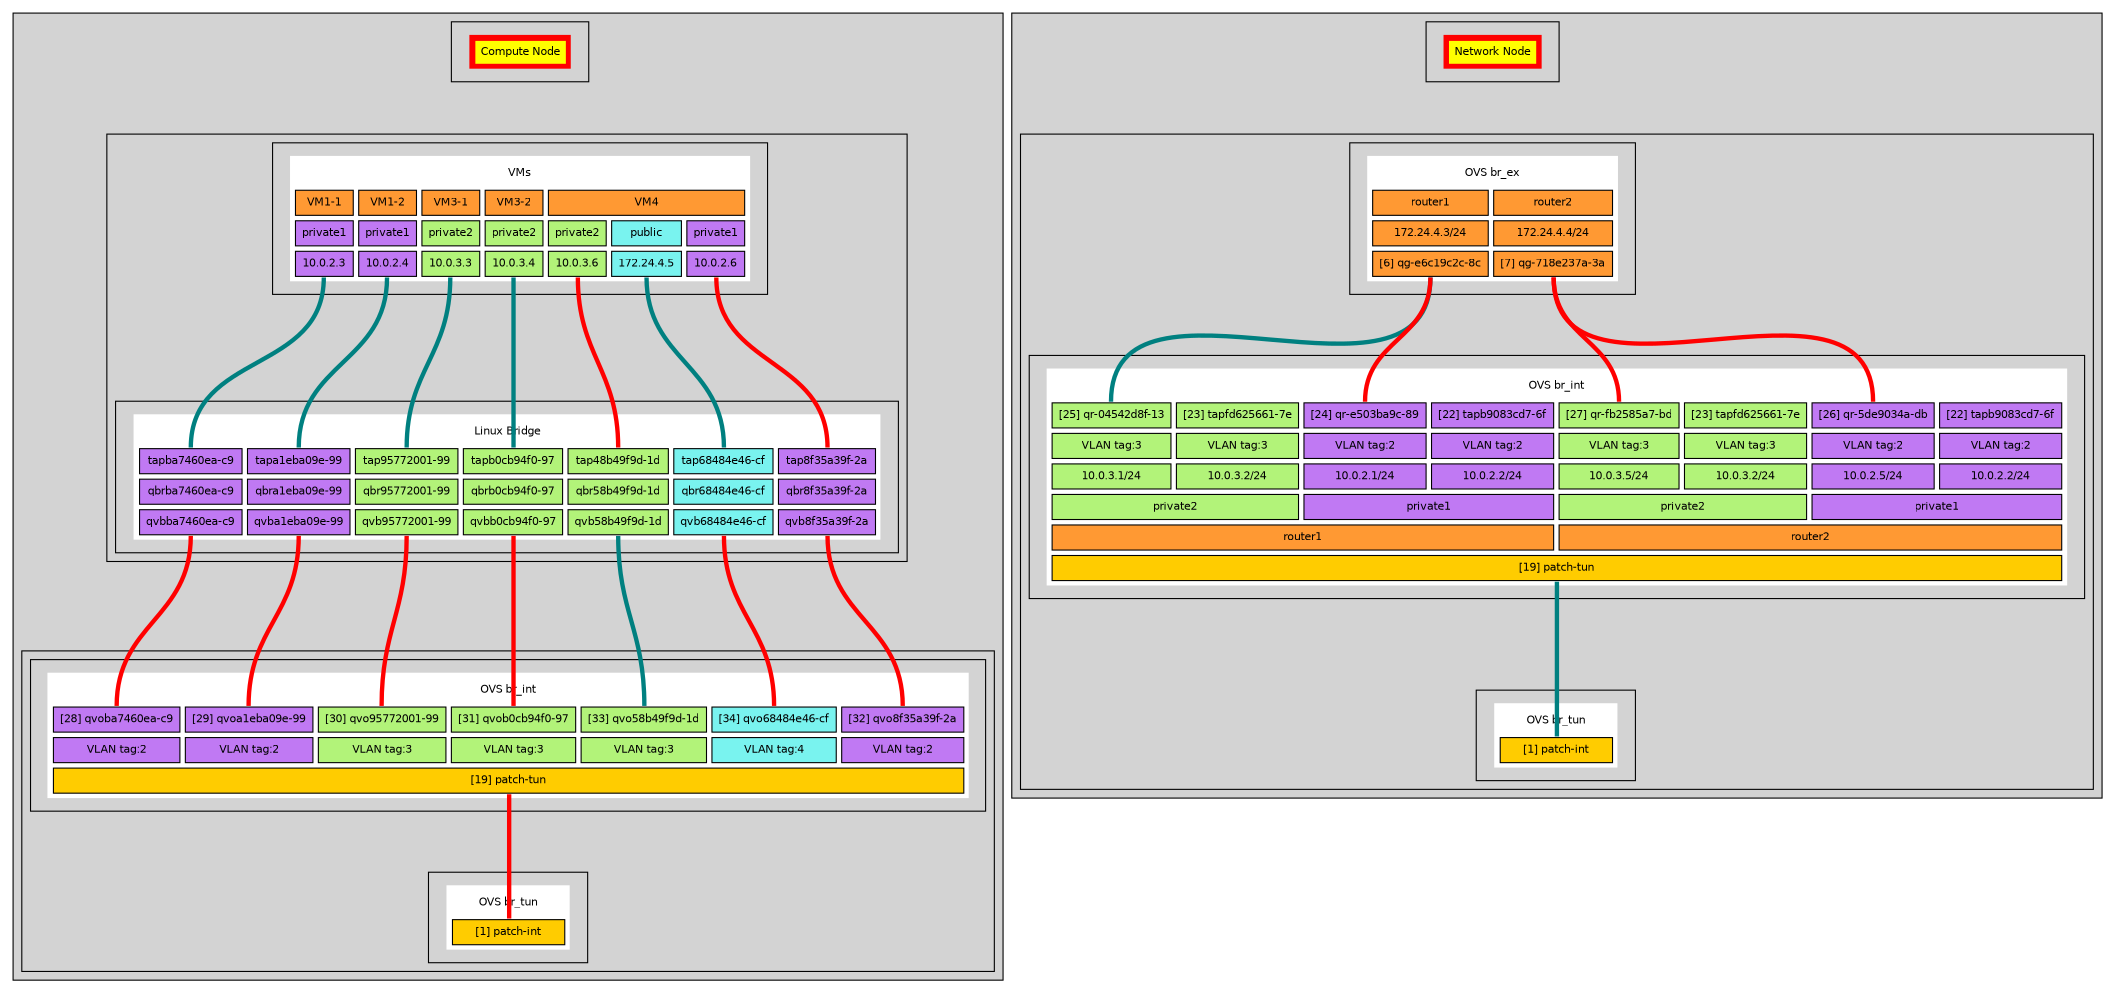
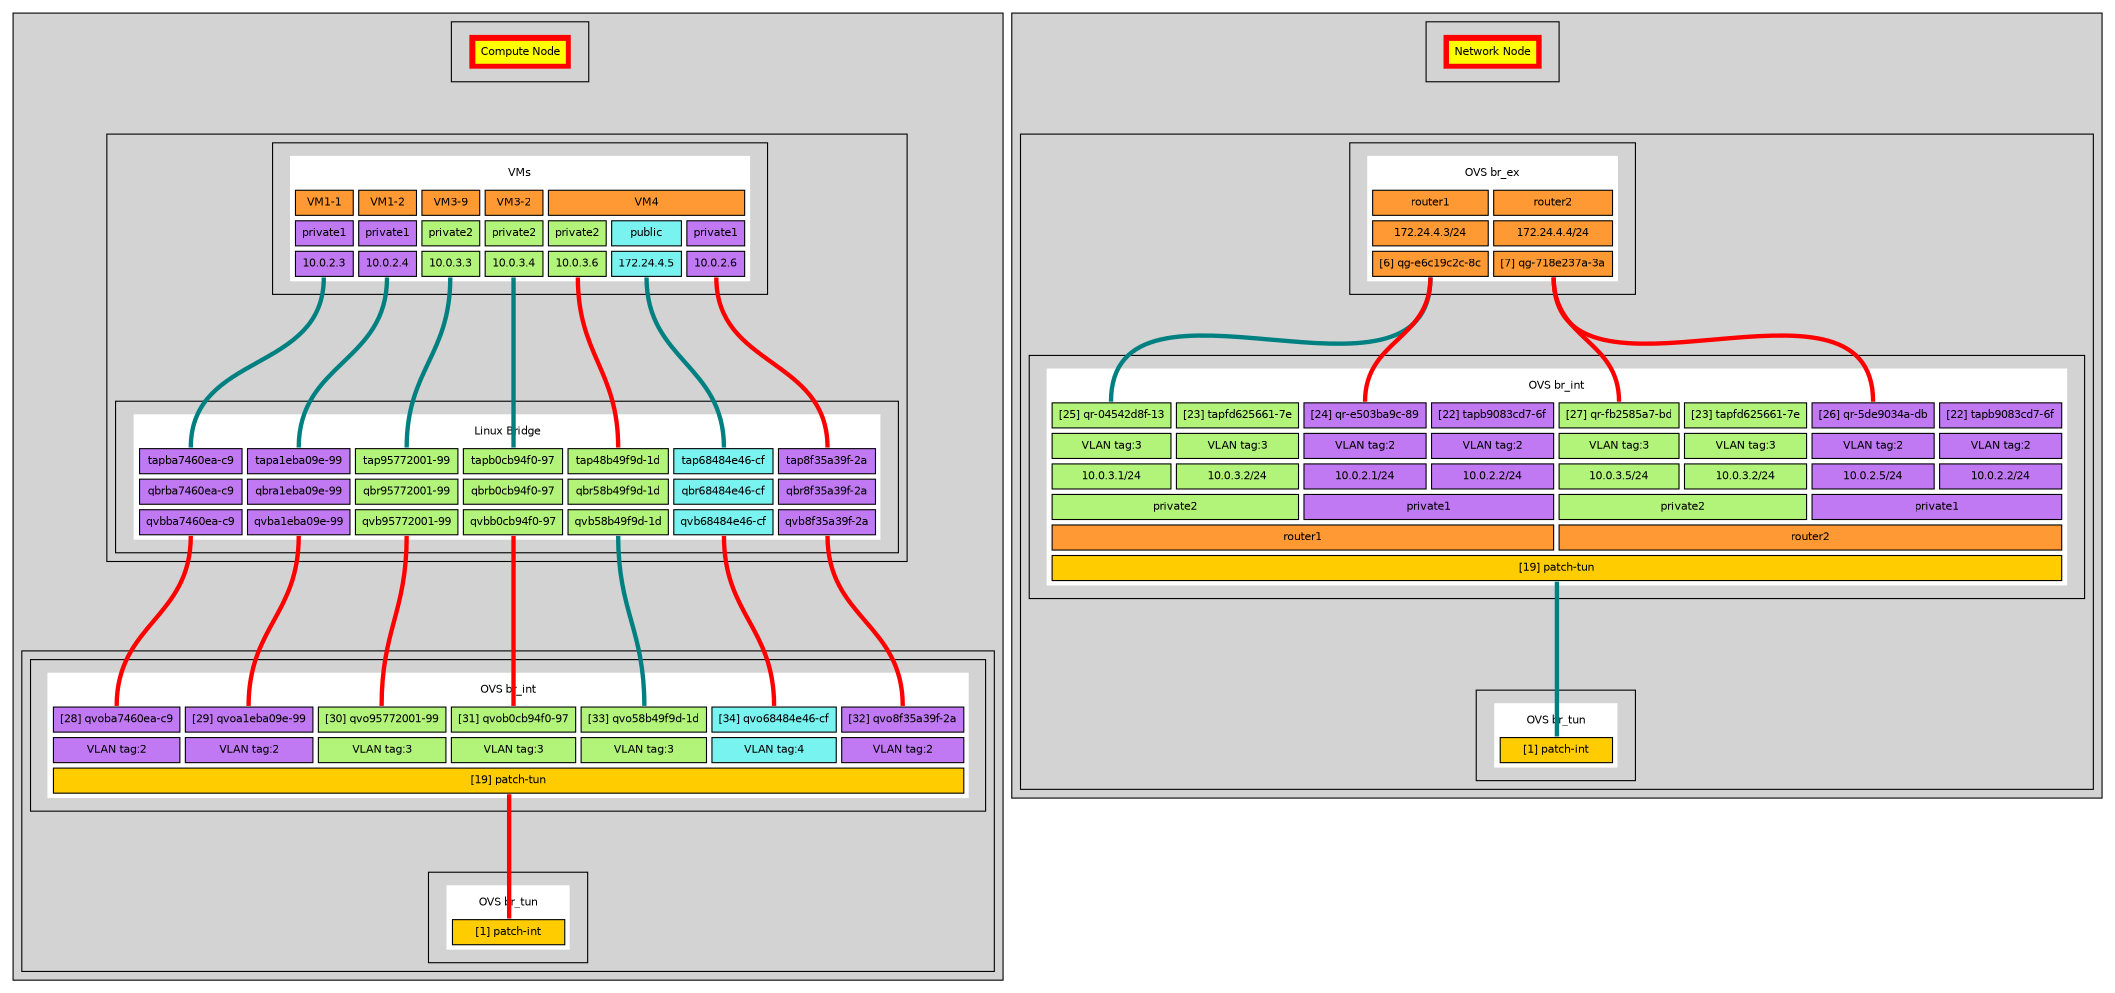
node "VMs": text "VM3-1" -> "VM3-9"
